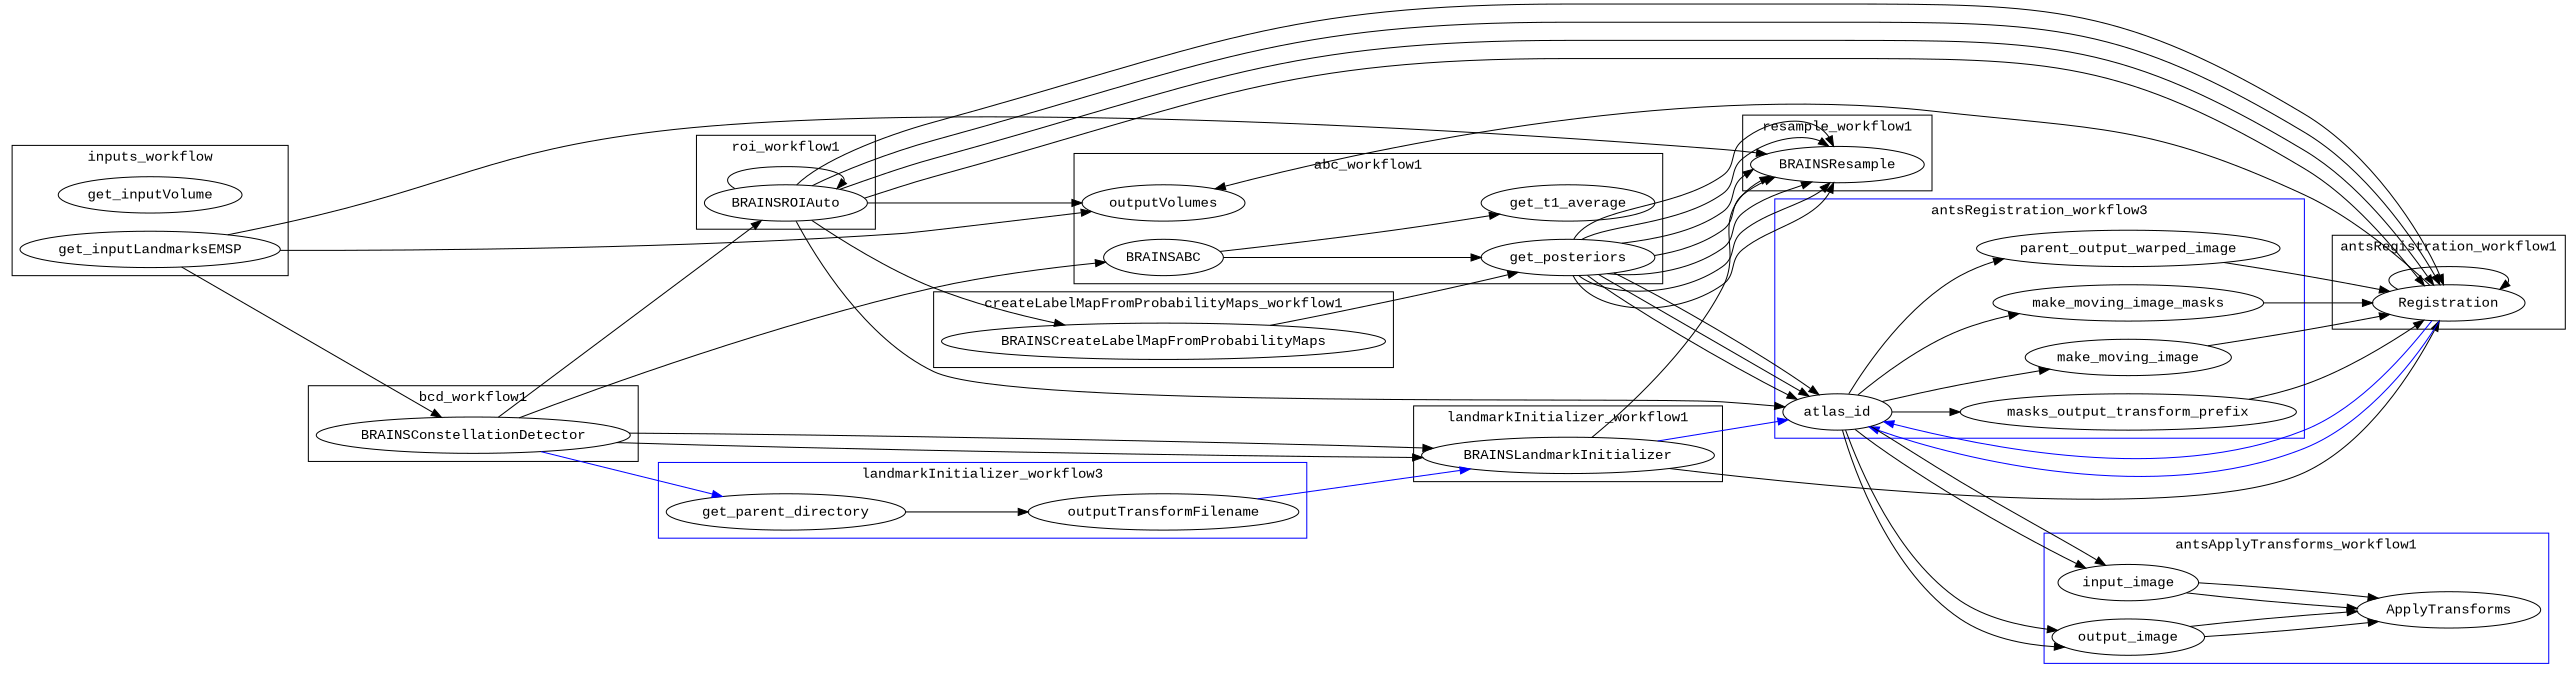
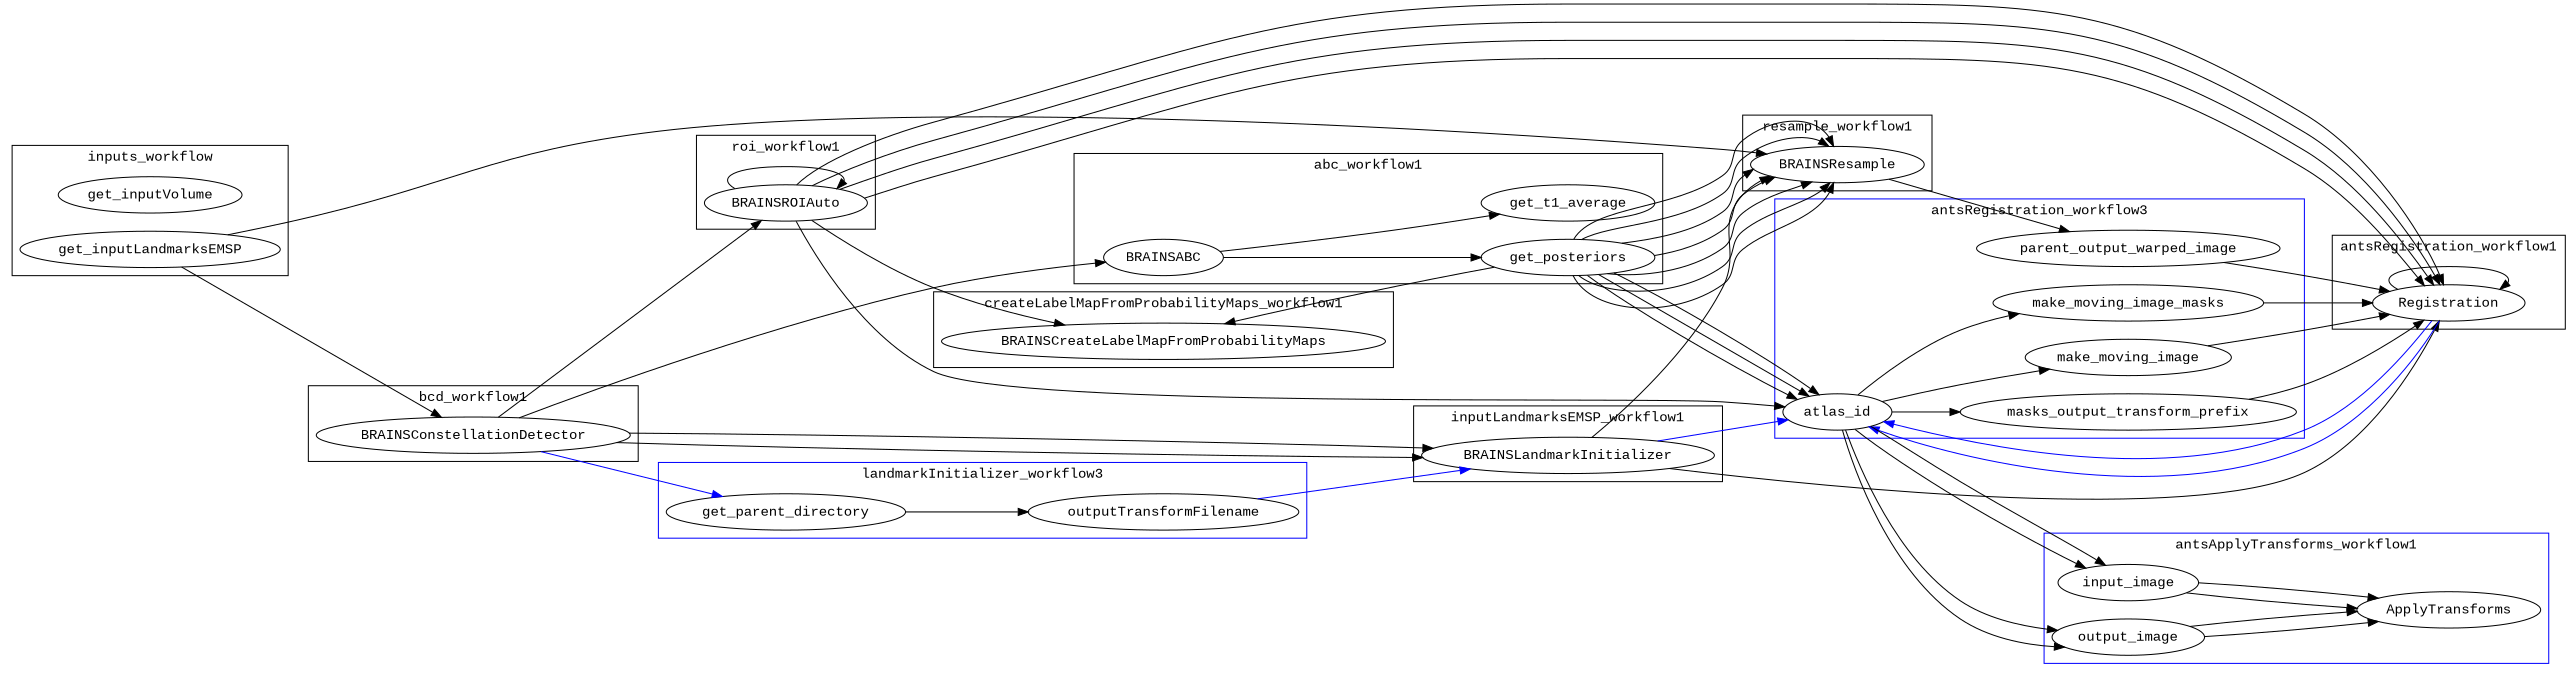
node "outputVolumes": removed
edge "BRAINSCreateLabelMapFromProbabilityMaps" -> "get_posteriors": reversed
edge "atlas_id" -> "parent_output_warped_image": now "BRAINSResample" -> "parent_output_warped_image"
cluster "landmarkInitializer_workflow1": label "landmarkInitializer_workflow1" -> "inputLandmarksEMSP_workflow1"
